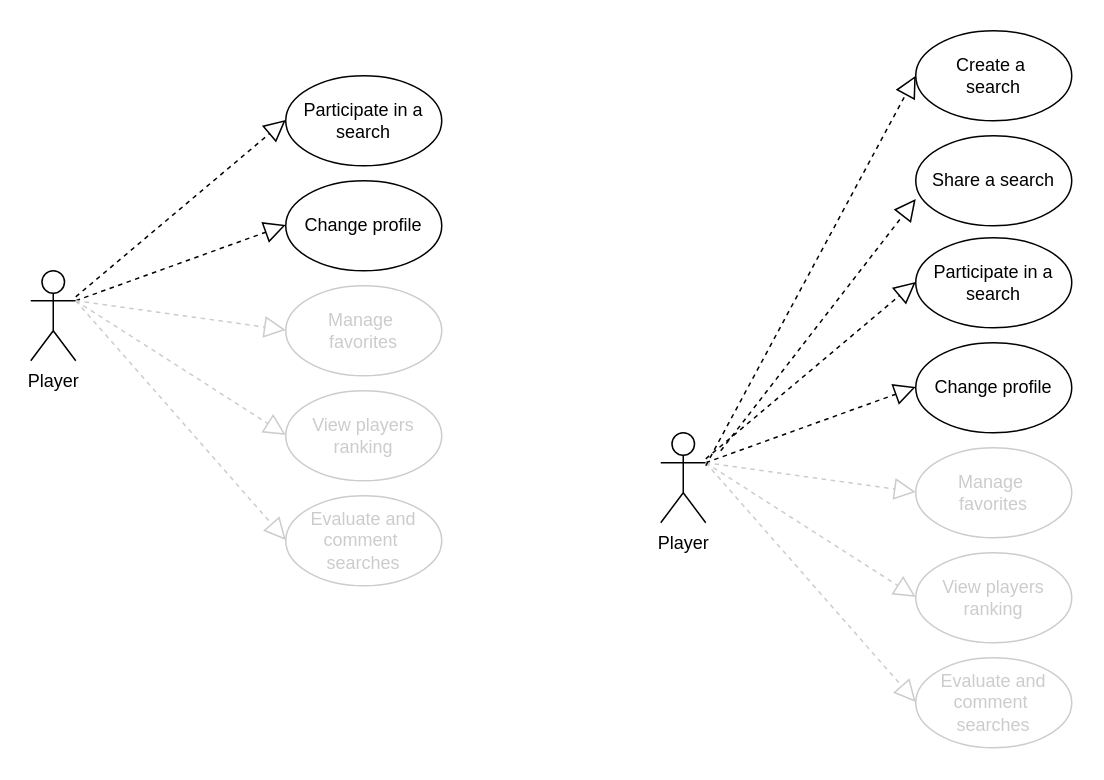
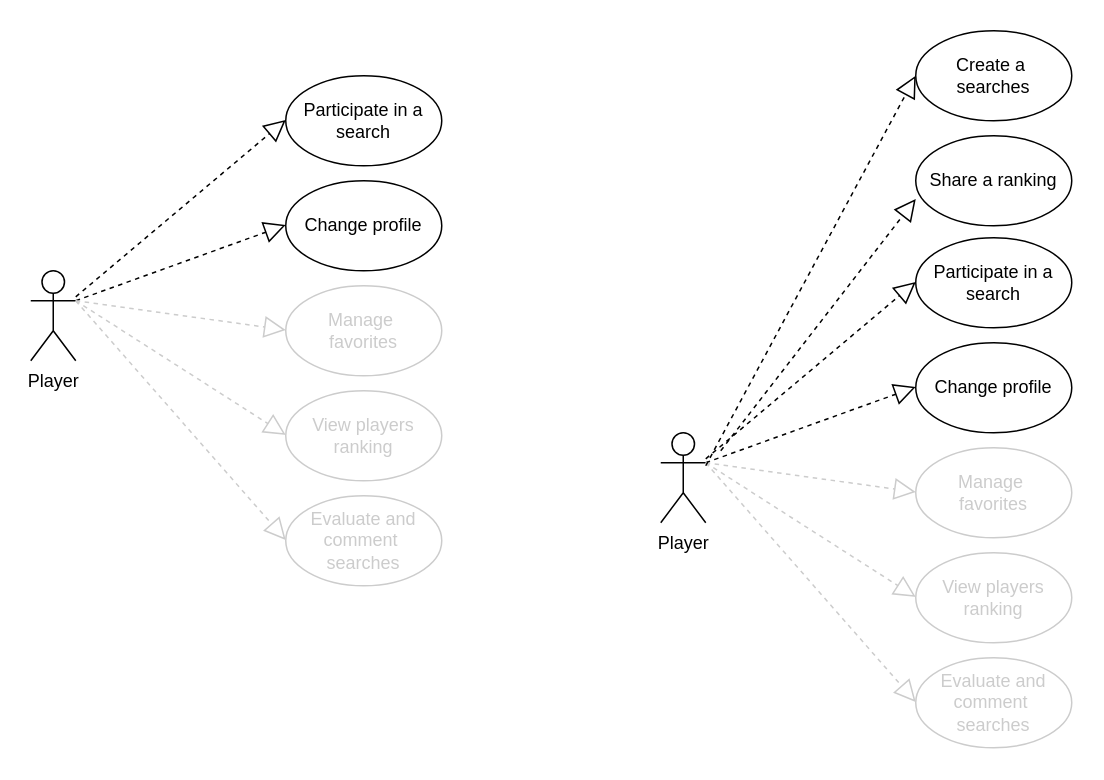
node "Create a search": label "Create a search" -> "Create a searches"
node "Share a search": label "Share a search" -> "Share a ranking"
